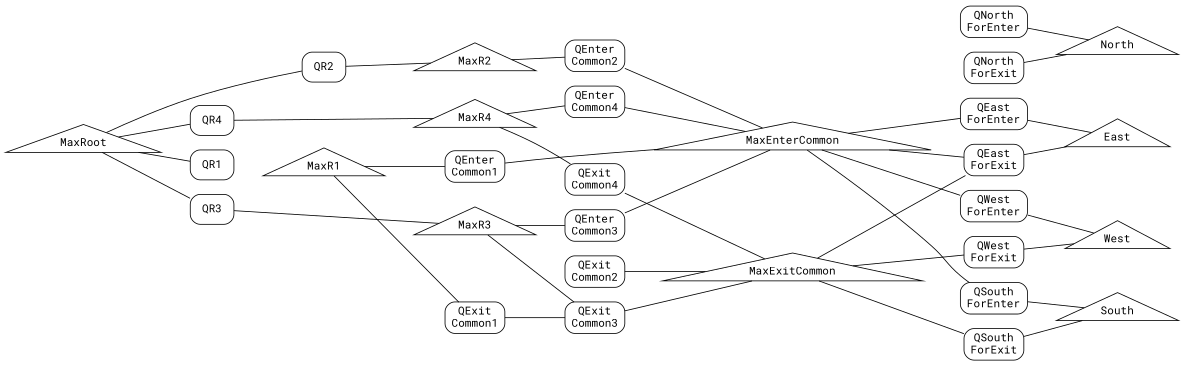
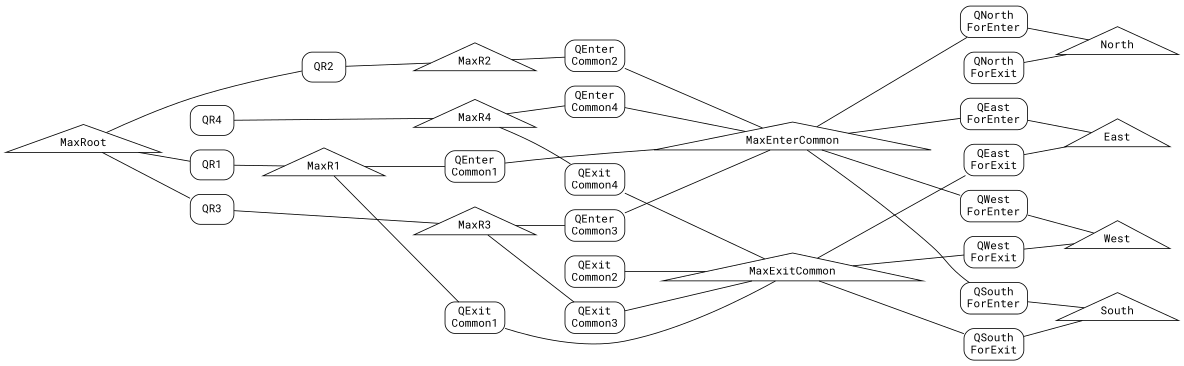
edge "QR4" -- "MaxRoot": removed
edge "MaxEnterCommon" -- "QEast ForExit": now "MaxEnterCommon" -- "QNorth ForEnter"
edge "QR1" -- "MaxR1": added
edge "QExit Common1" -- "QExit Common3": now "QExit Common1" -- "MaxExitCommon"
